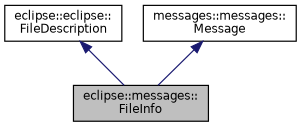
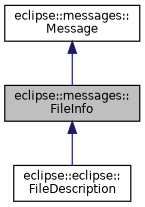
node "messages::messages:: Message": label "messages::messages:: Message" -> "eclipse::messages:: Message"
edge "eclipse::messages:: FileInfo" -> "eclipse::eclipse:: FileDescription": reversed
